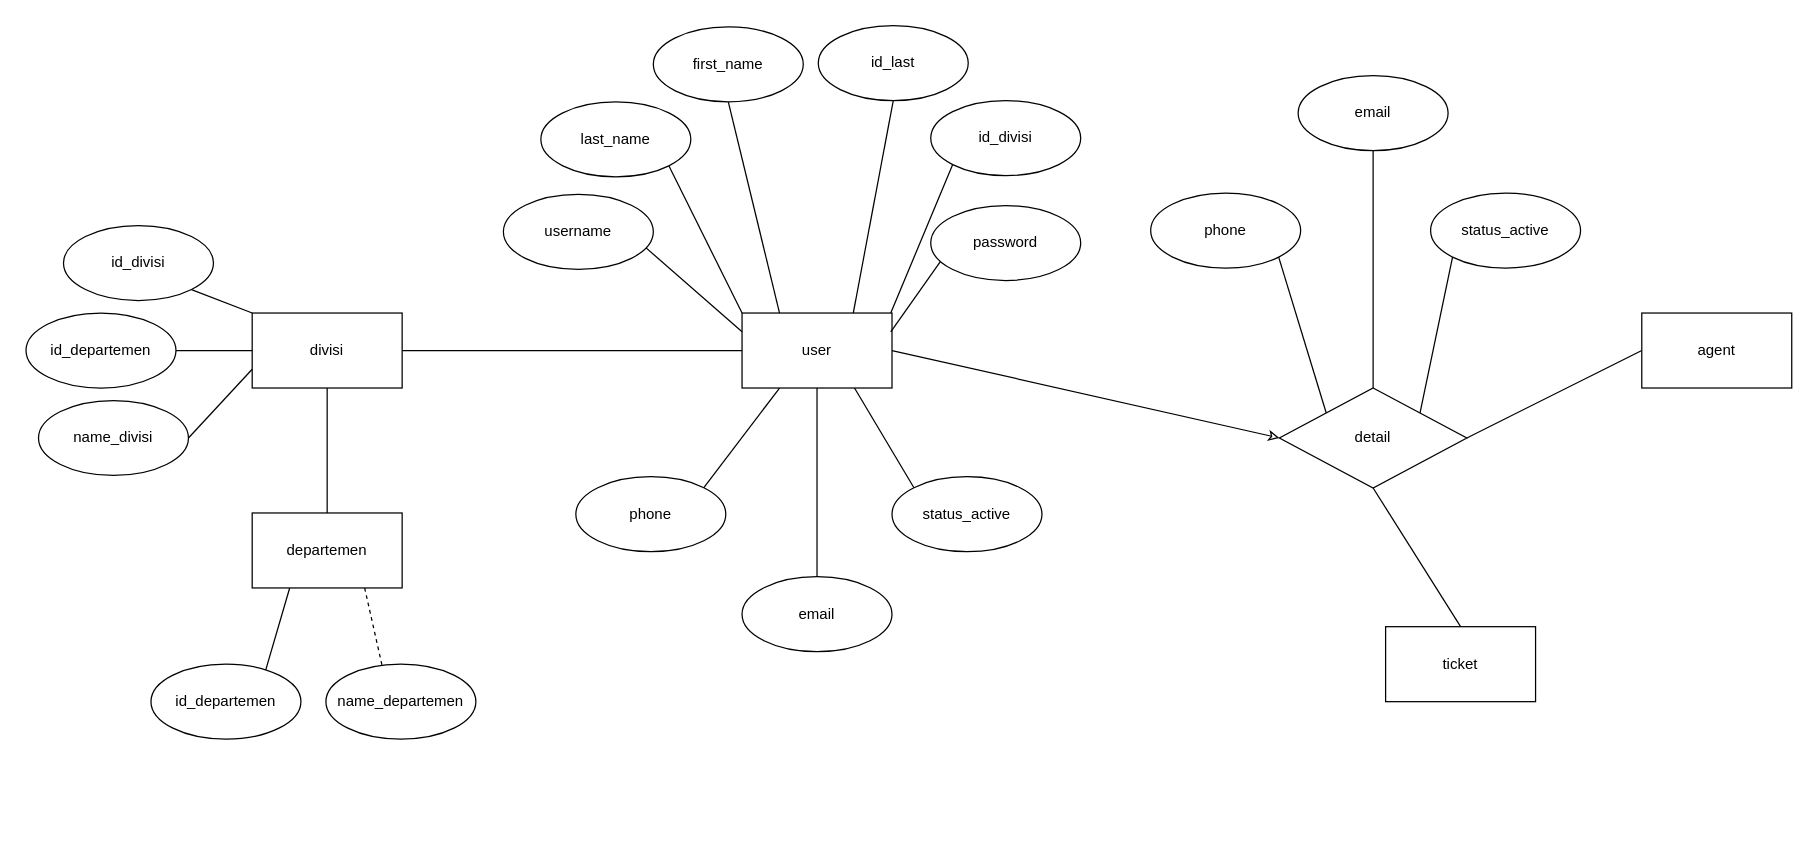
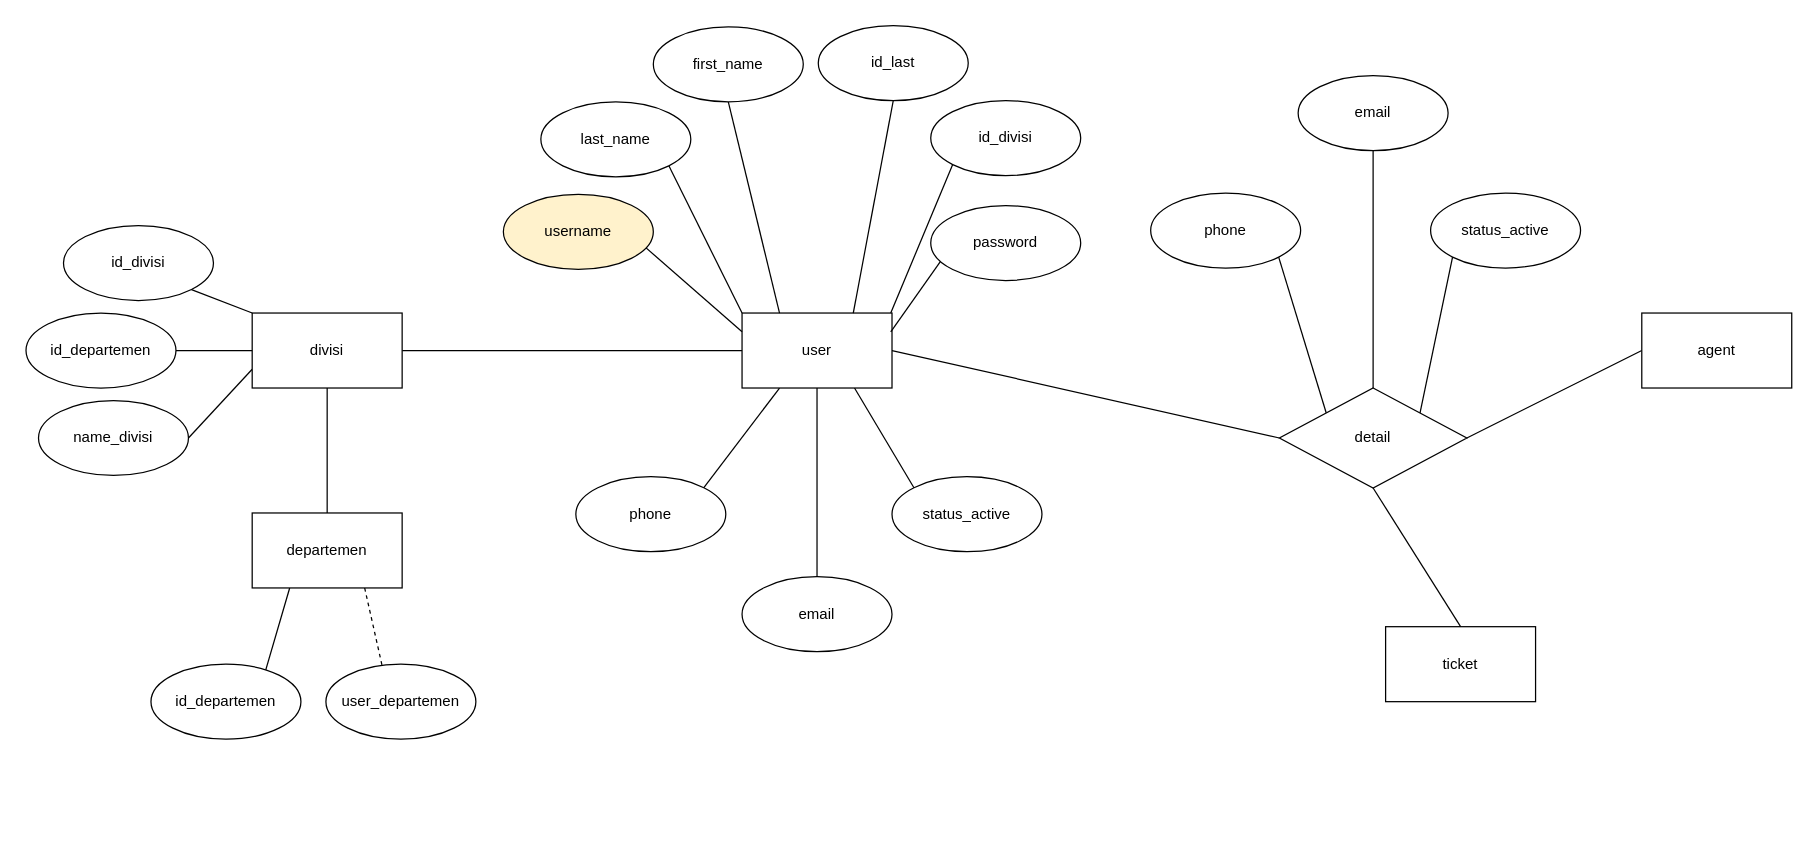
node "username": fillcolor #ffffff -> #fff2cc
edge "user" -> "detail": arrowhead classic -> none
node "name_departemen": label "name_departemen" -> "user_departemen"
